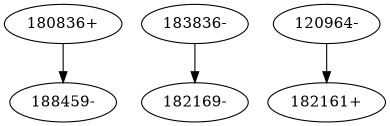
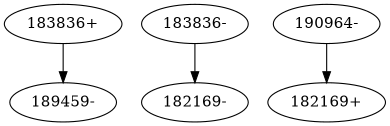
node "180836+": label "180836+" -> "183836+"
node "120964-": label "120964-" -> "190964-"
node "188459-": label "188459-" -> "189459-"
node "182161+": label "182161+" -> "182169+"
